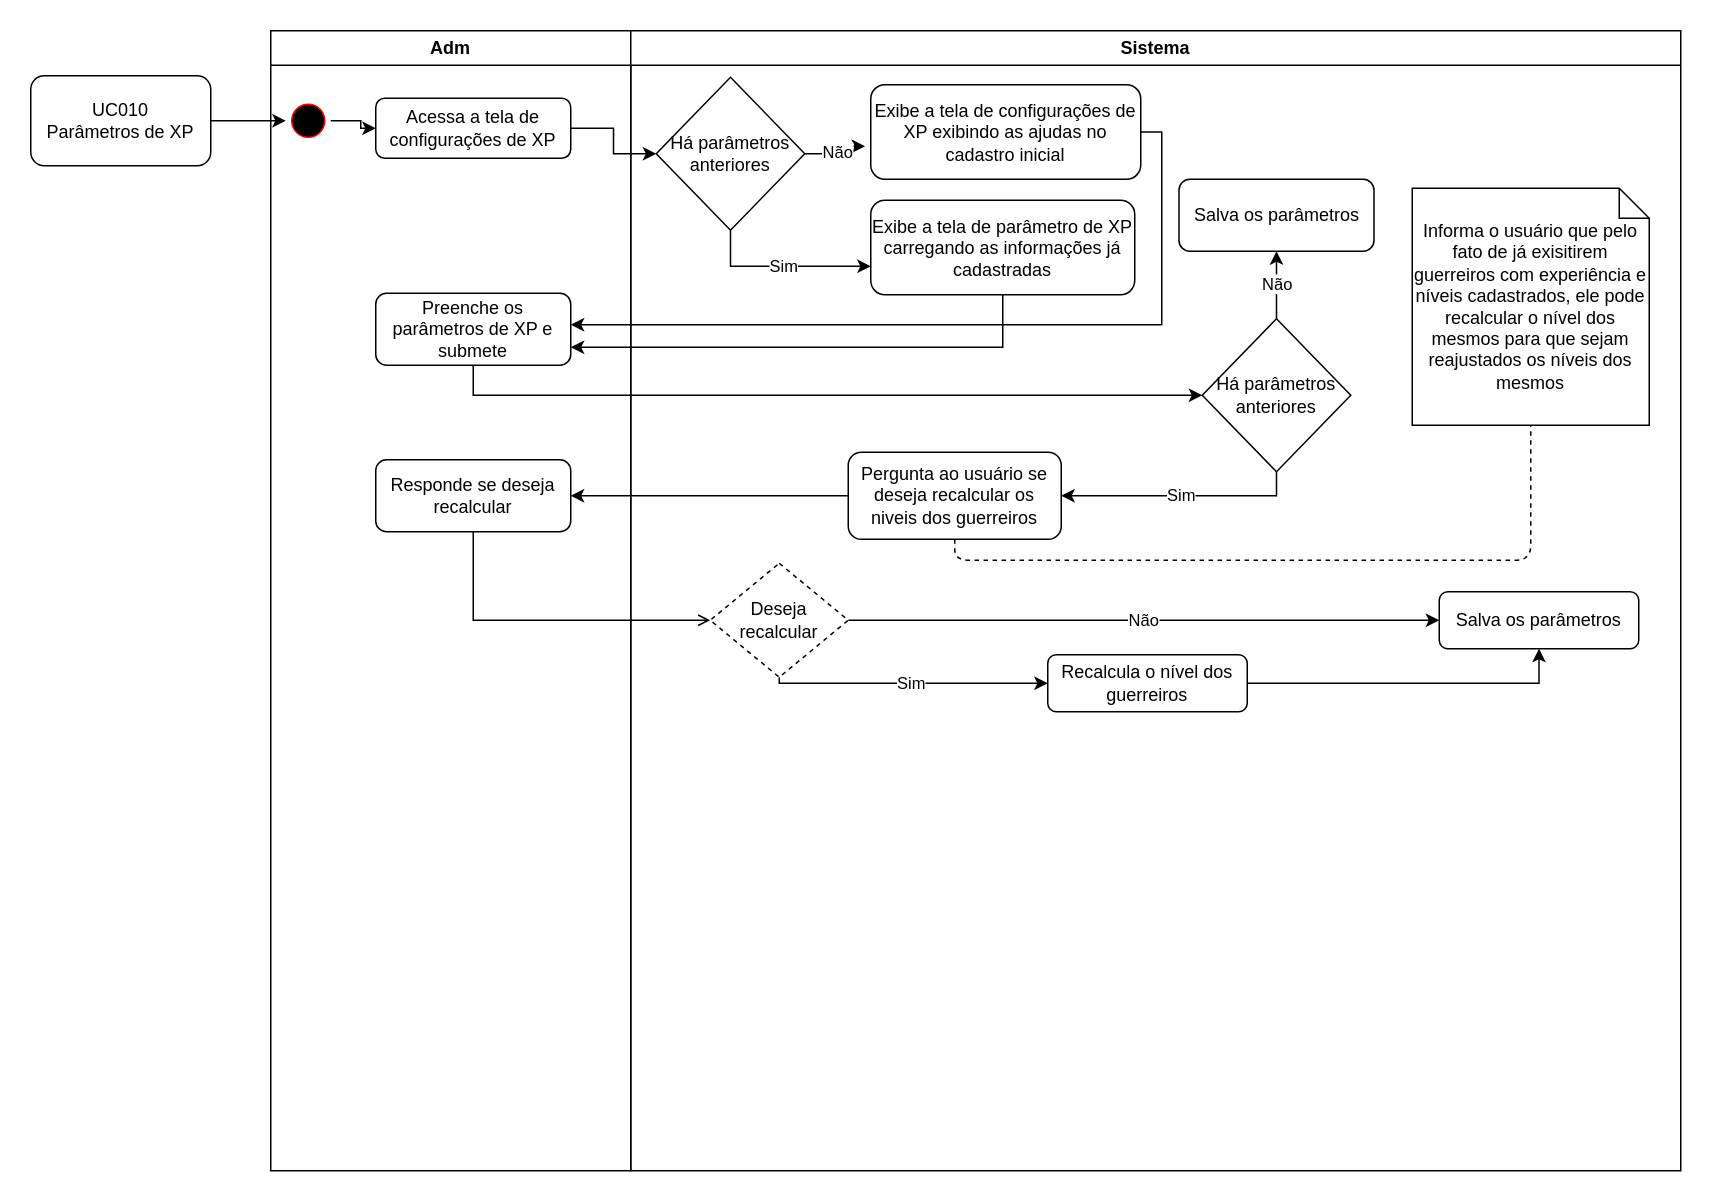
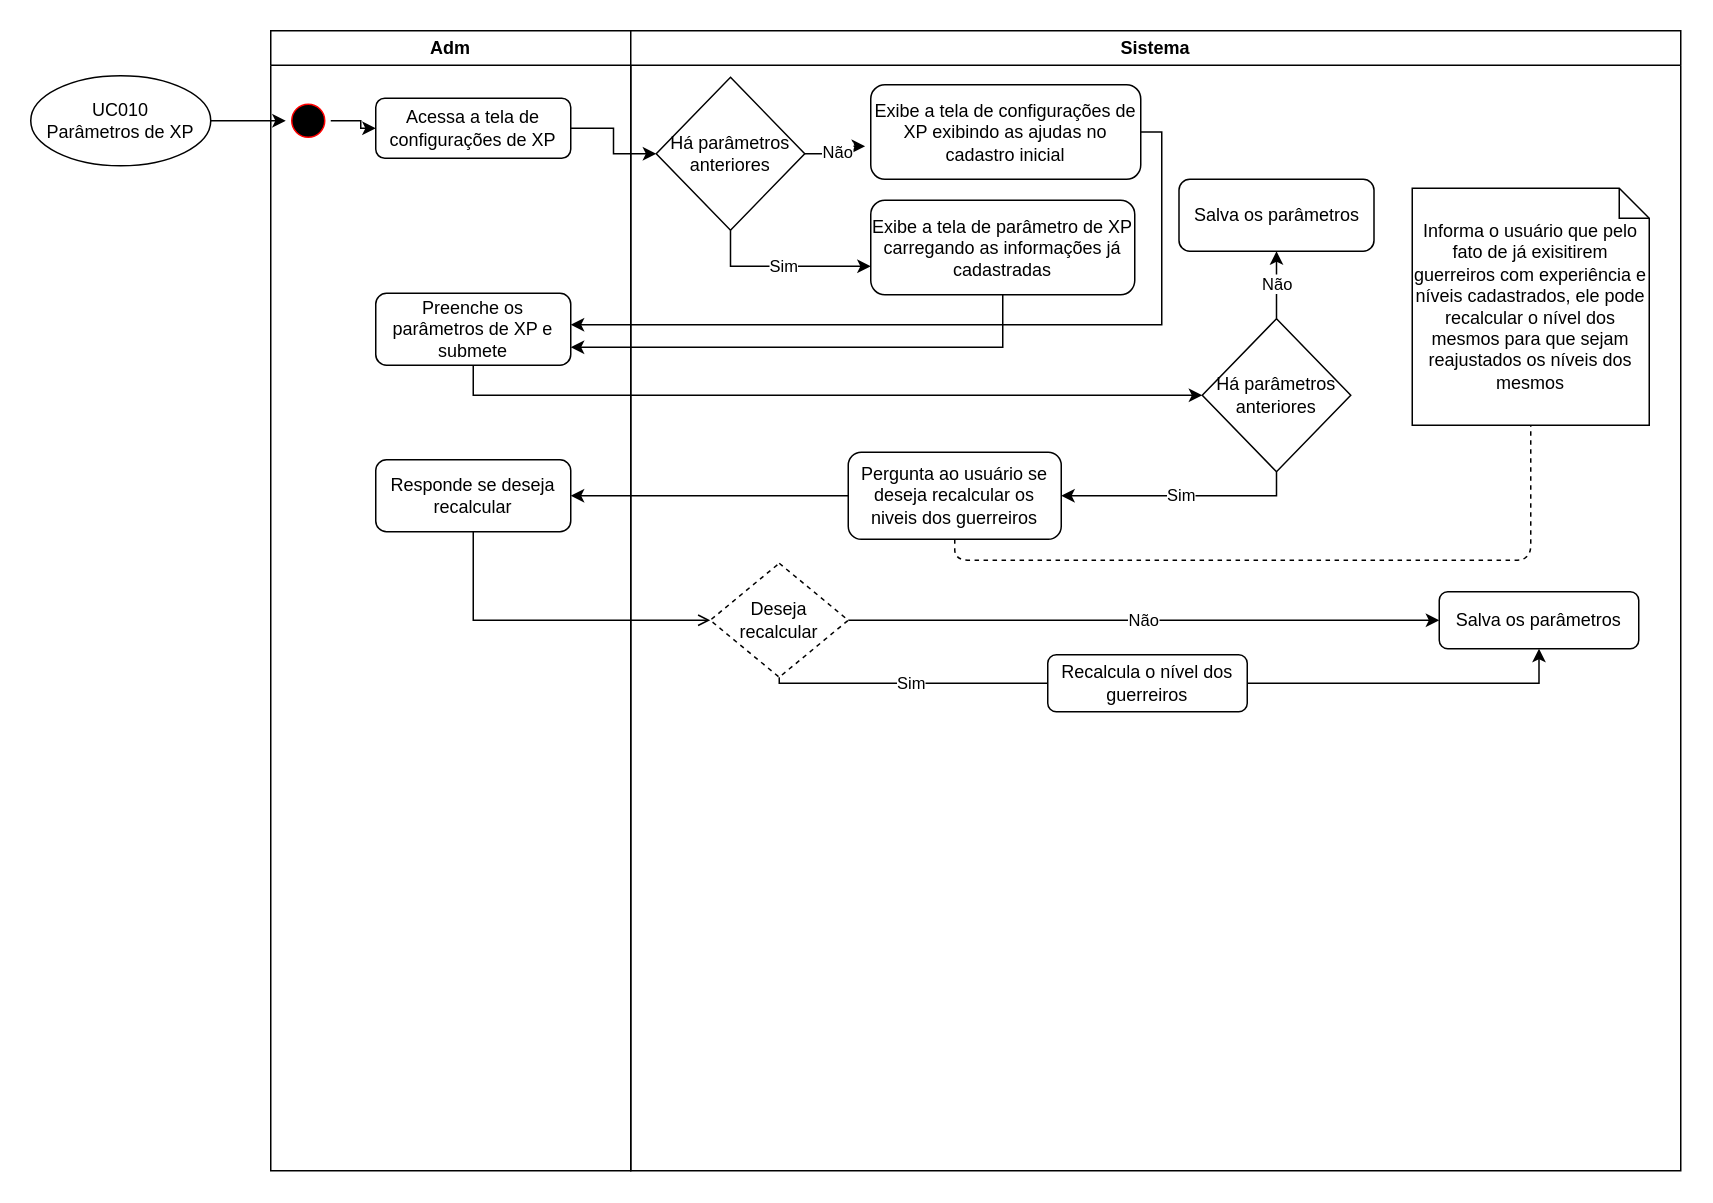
node "UC010 Parâmetros de XP": shape rounded rectangle -> ellipse
edge "Deseja recalcular" -> "Recalcula o nível dos guerreiros": arrowhead classic -> none
